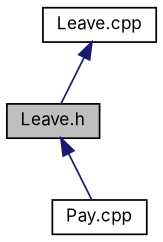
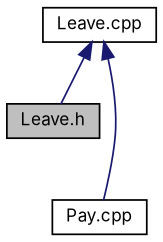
edge "Pay.cpp" -> "Leave.h": now "Pay.cpp" -> "Leave.cpp"
